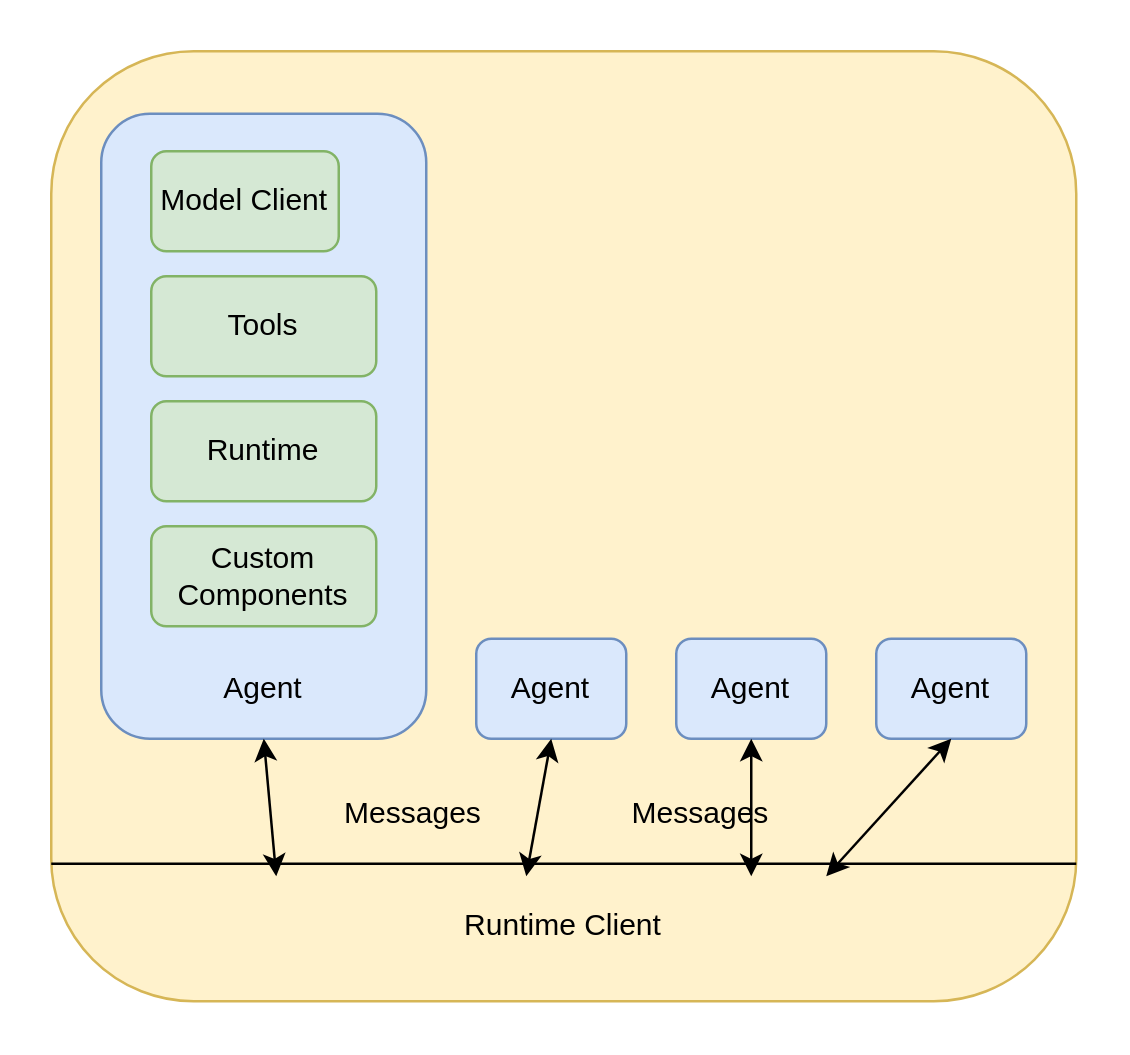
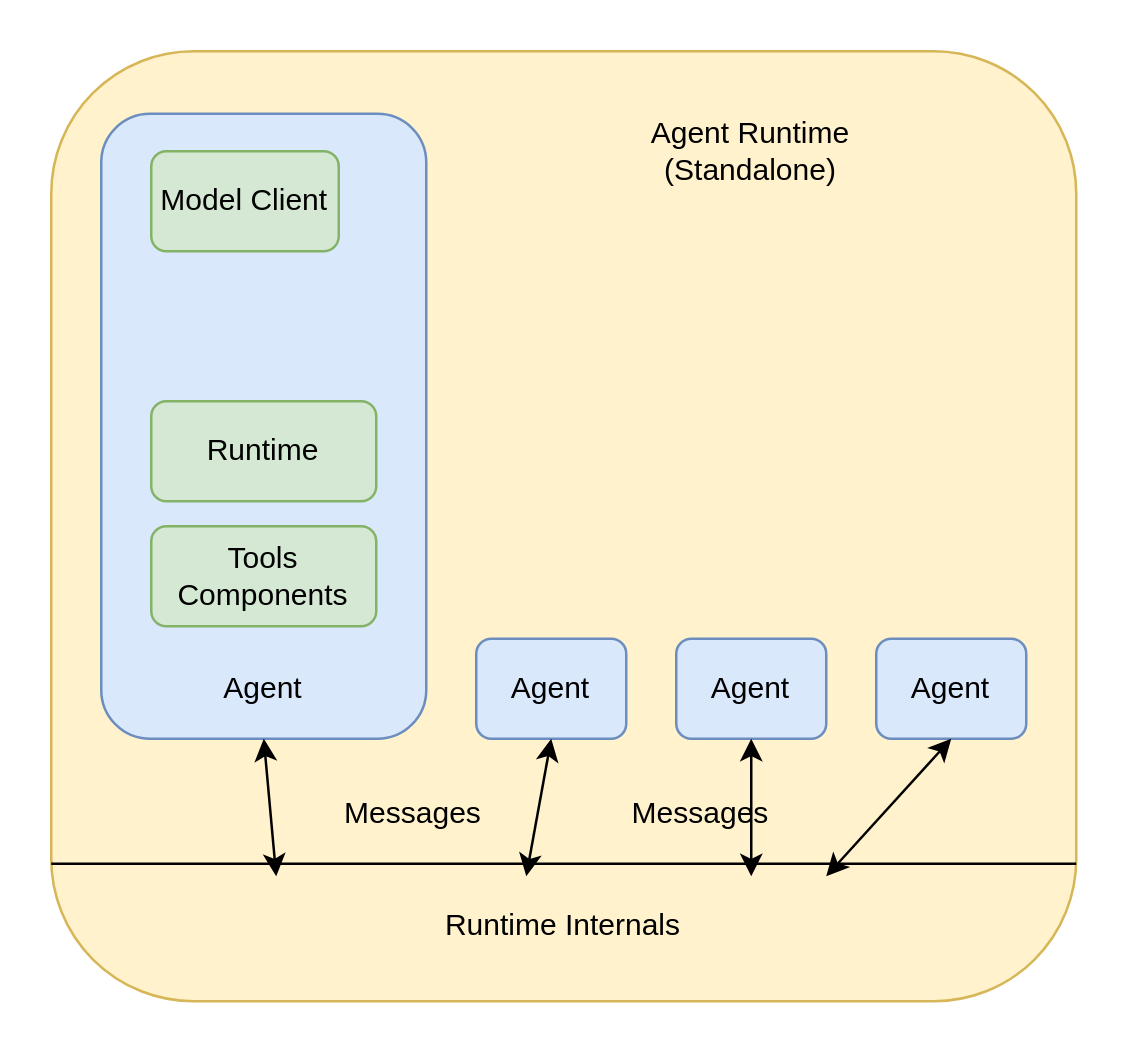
node "Agent Runtime (Standalone)": added
node "Tools": removed
node "Custom Components": label "Custom Components" -> "Tools Components"
node "Runtime Client": label "Runtime Client" -> "Runtime Internals"
